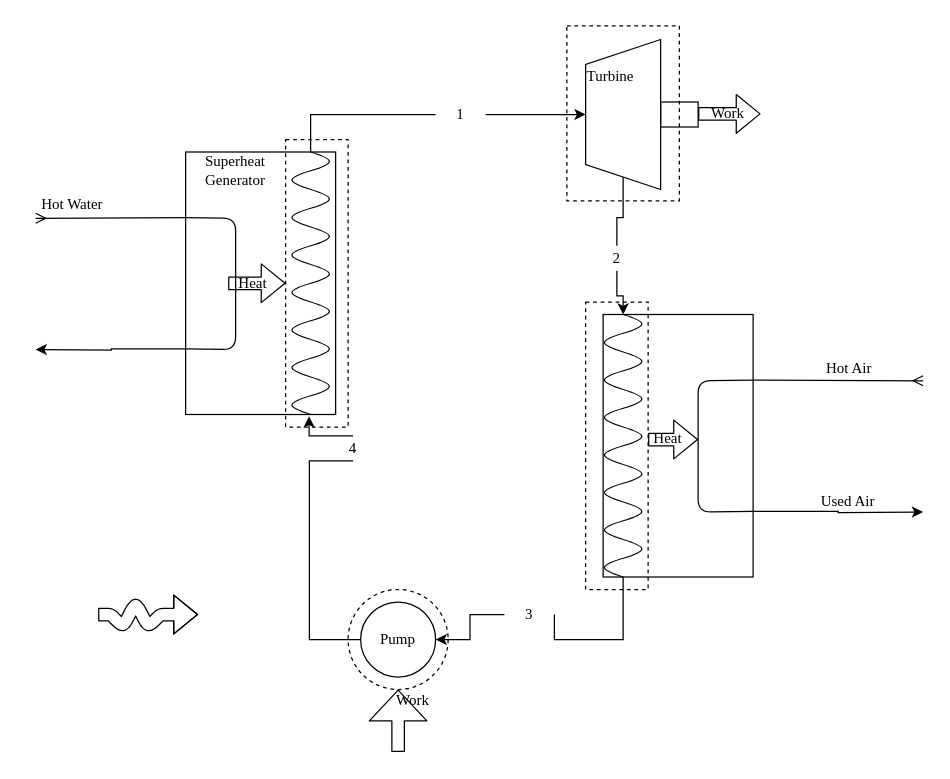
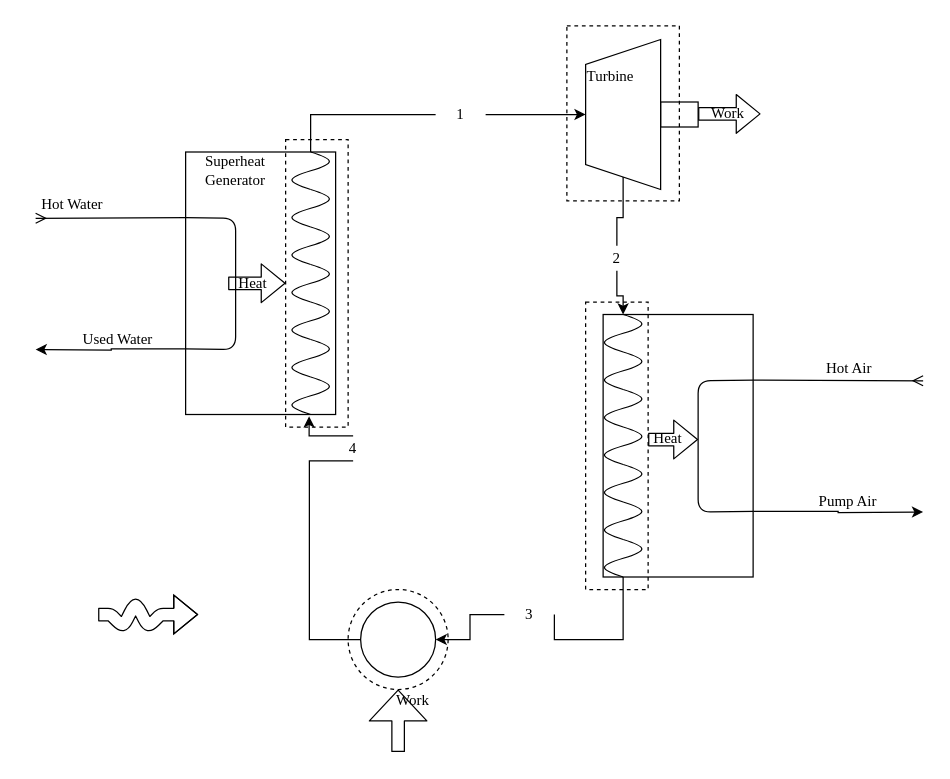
node "Used Water": added
node "Used Air": label "Used Air" -> "Pump Air"
node "Pump": removed
